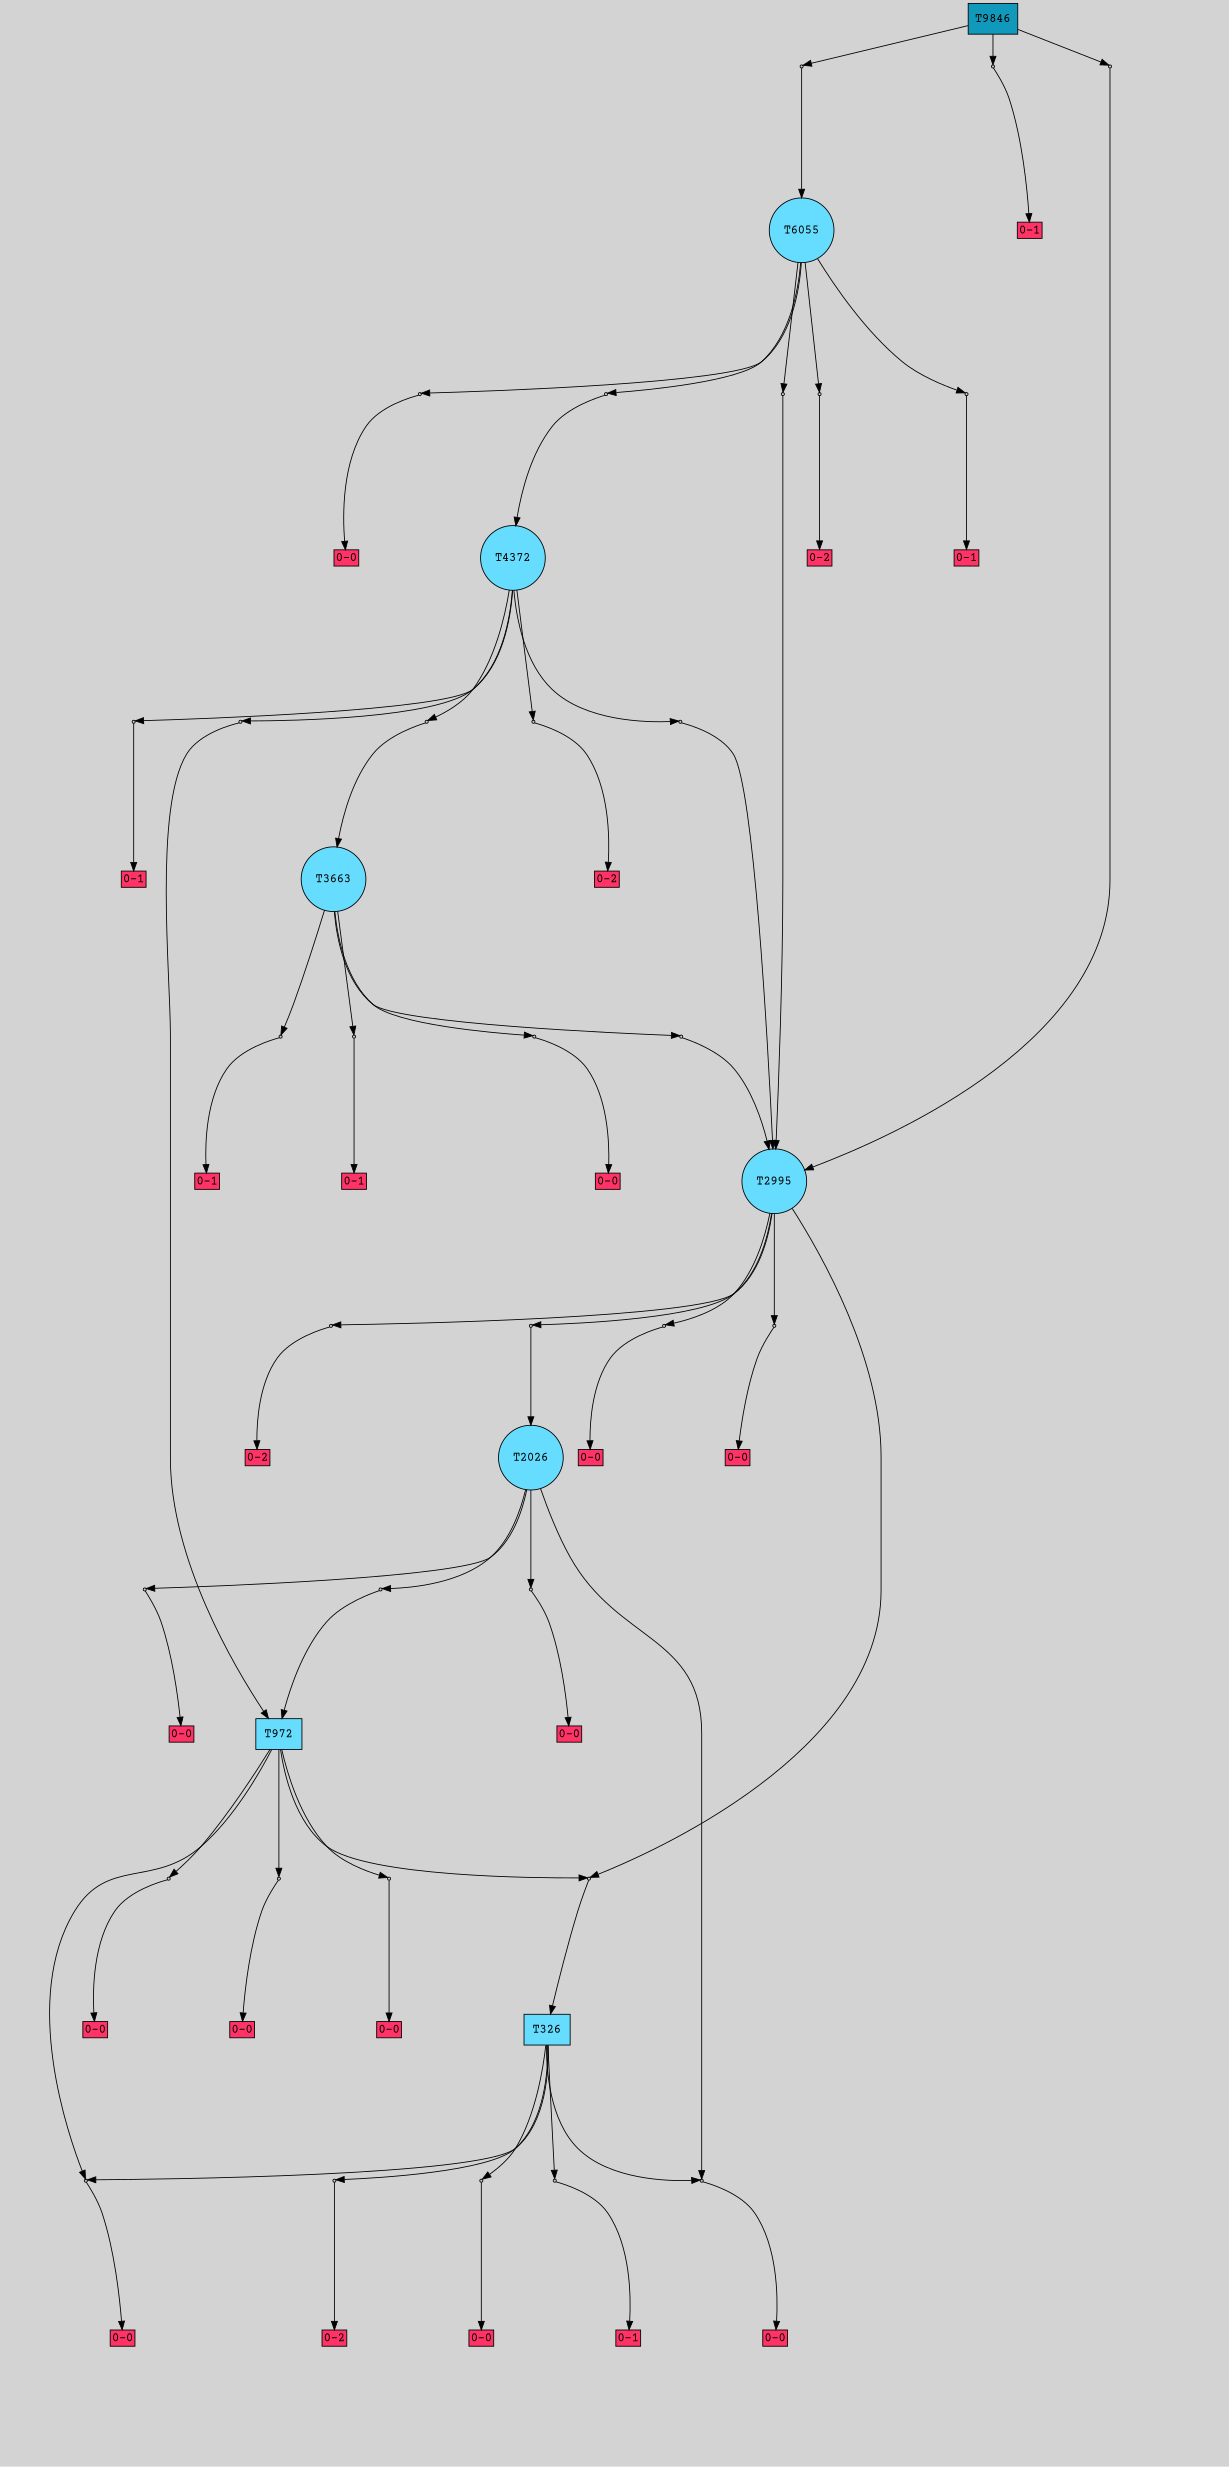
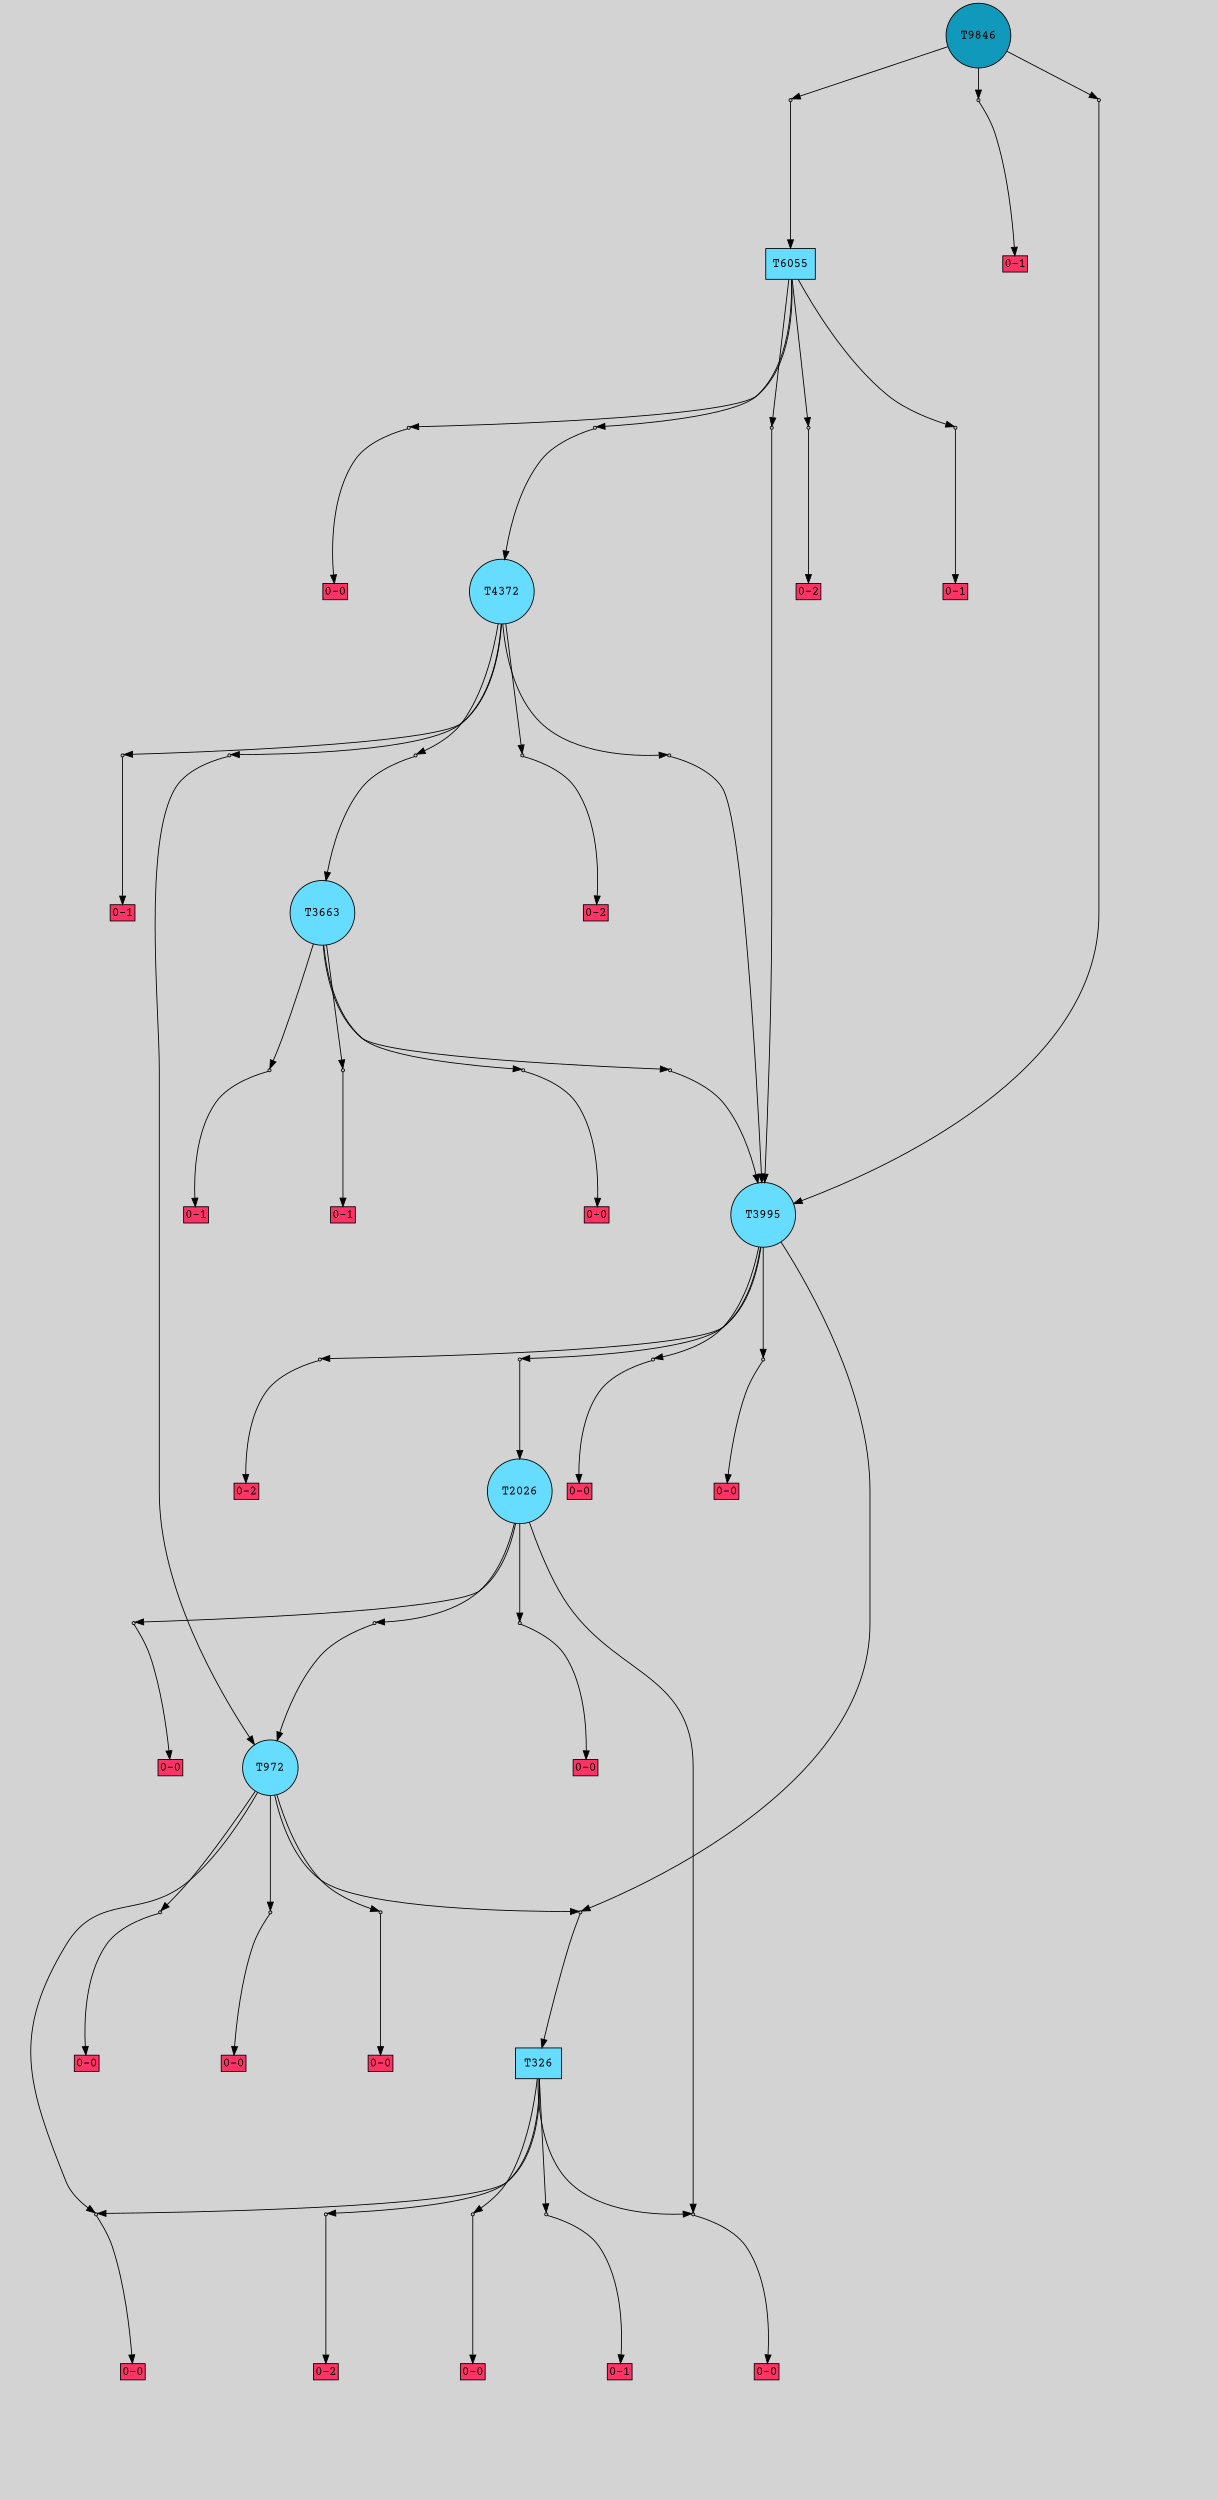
node "T9846": shape box -> circle
node "T6055": shape circle -> box
node "T2995": label "T2995" -> "T3995"
node "T972": shape box -> circle
